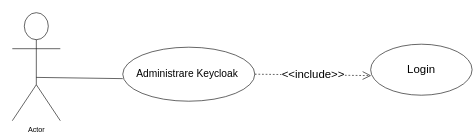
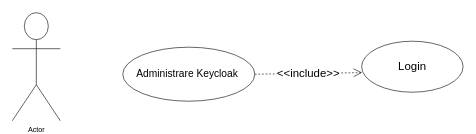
node "Login": moved (421, 70) -> (412, 67)
edge "Actor" -- "Administrare Keycloak": removed
